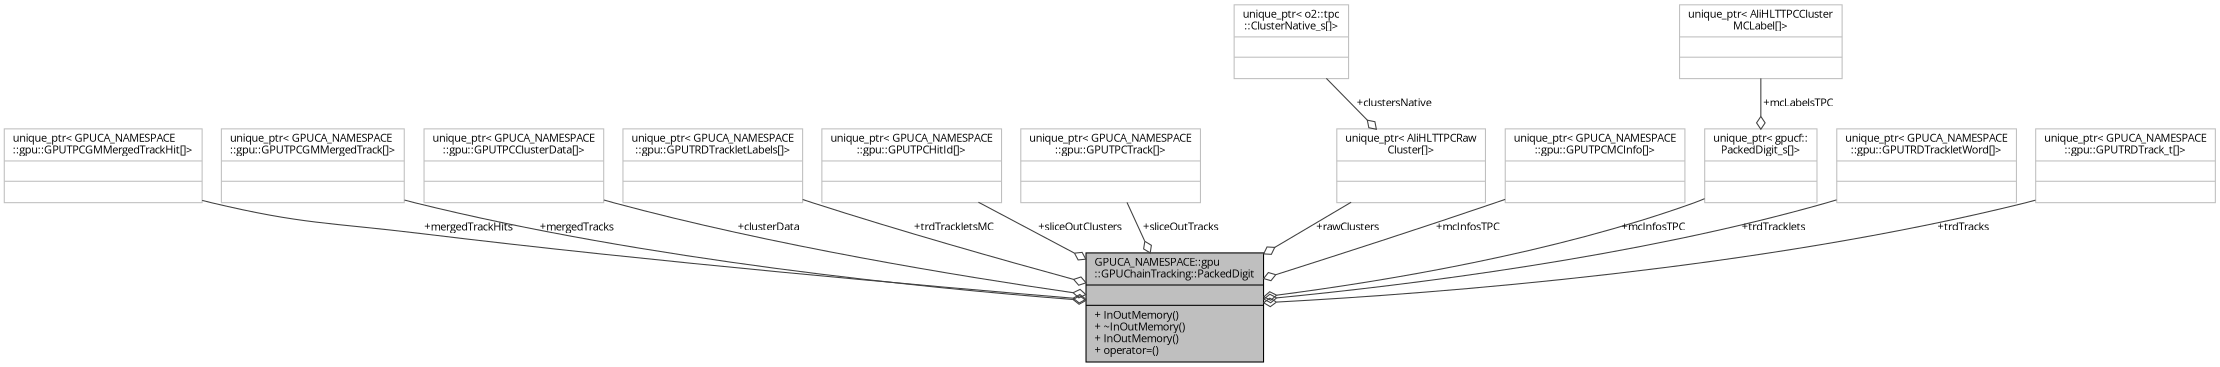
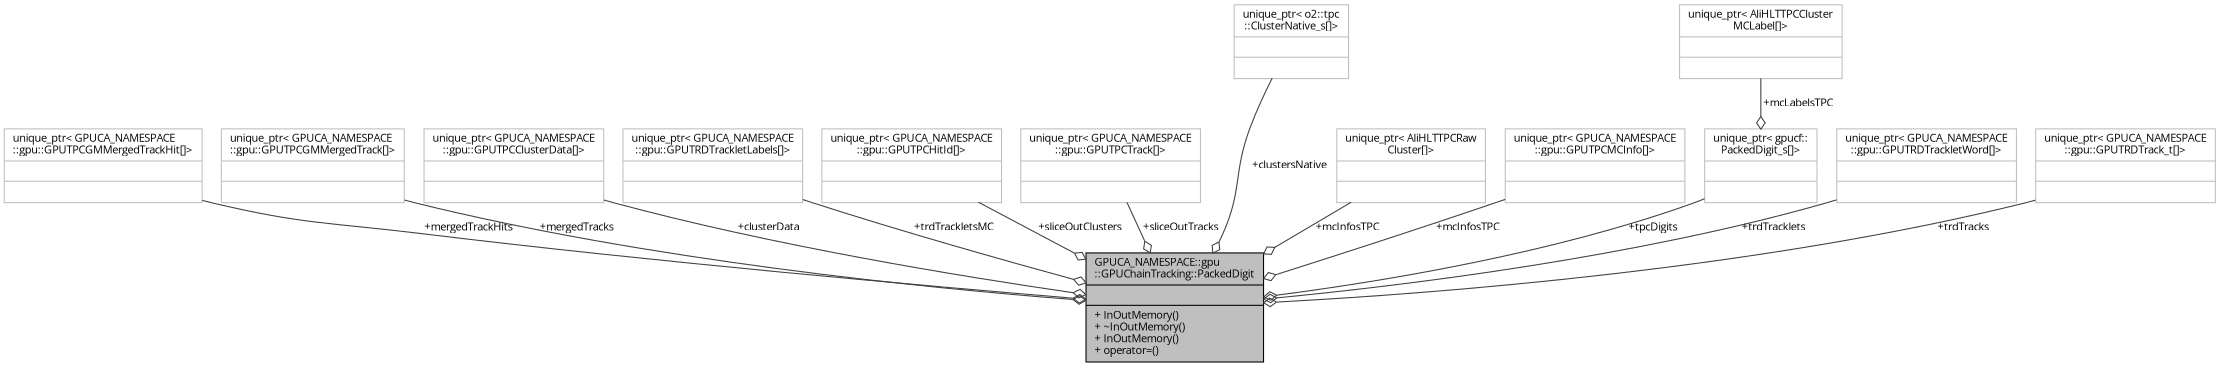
edge "unique_ptr< o2::tpc" -> "unique_ptr< AliHLTTPCRaw": now "unique_ptr< o2::tpc" -> "GPUCA_NAMESPACE::gpu"
edge "unique_ptr< AliHLTTPCRaw" -> "GPUCA_NAMESPACE::gpu": label " +rawClusters" -> " +mcInfosTPC"
edge "unique_ptr< gpucf::" -> "GPUCA_NAMESPACE::gpu": label " +mcInfosTPC" -> " +tpcDigits"
